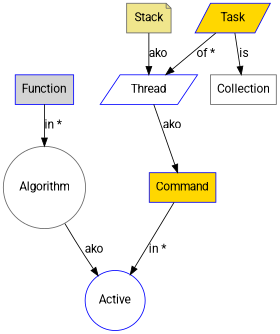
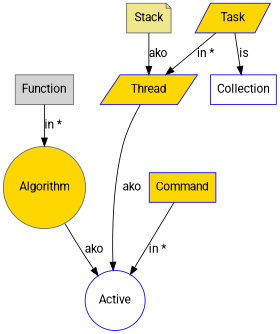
edge "Task" -> "Thread": label "of *" -> "in *"
node "Function": color blue -> gray40
node "Thread": fillcolor white -> gold
node "Collection": color gray40 -> blue
edge "Thread" -> "Command": now "Thread" -> "Active"
node "Algorithm": fillcolor white -> gold
